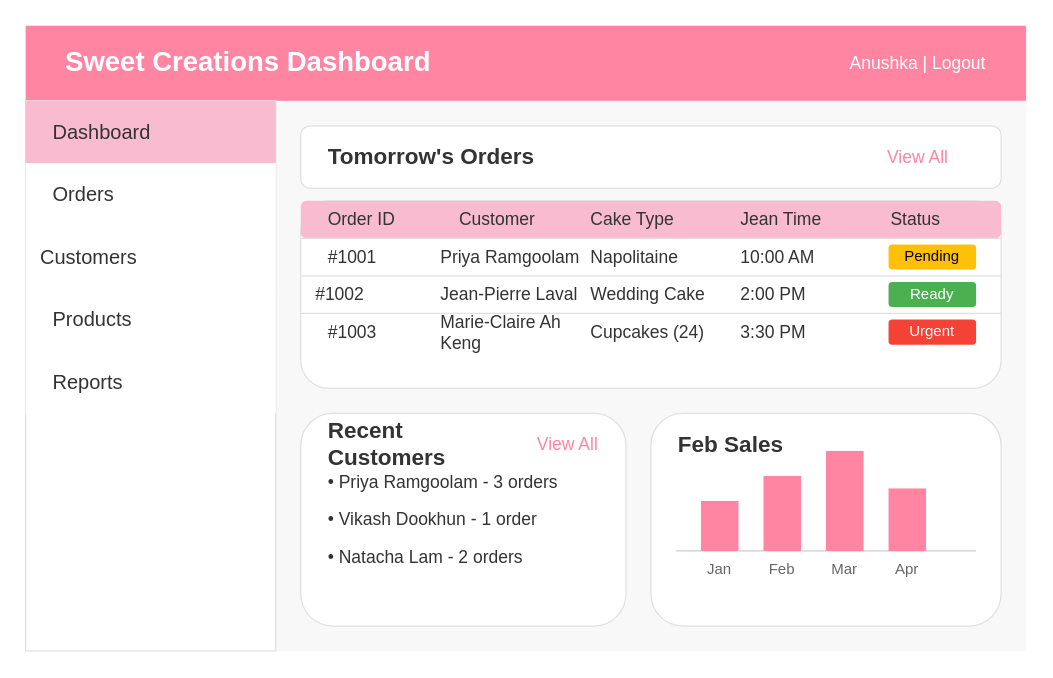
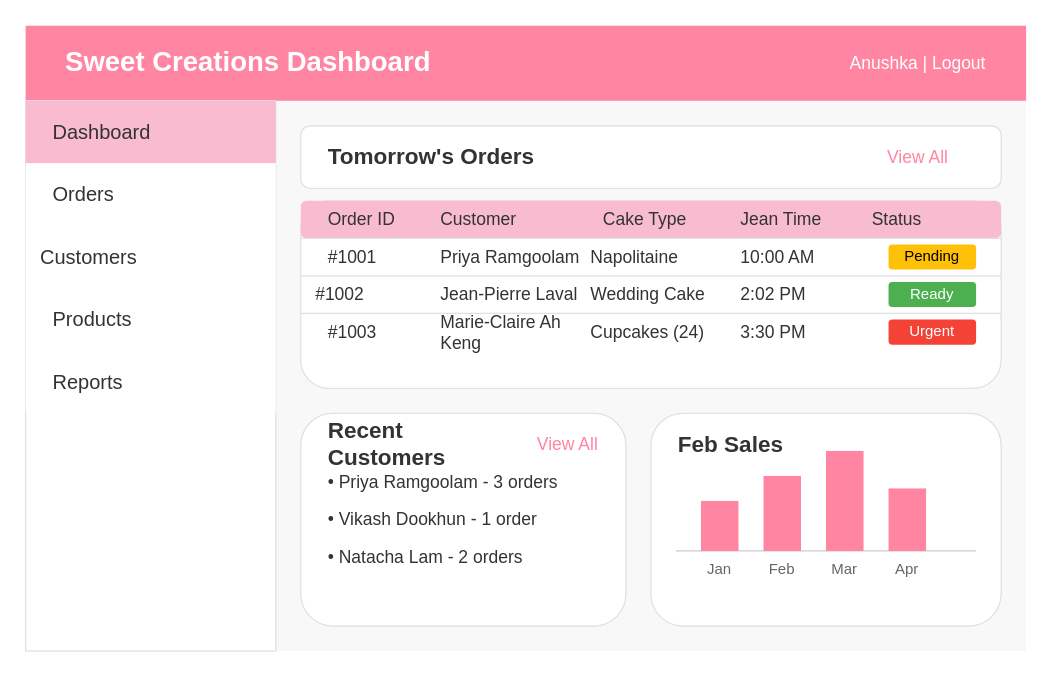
node "Customer": moved (501, 219) -> (482, 219)
node "Cake Type": moved (632, 219) -> (644, 219)
node "Status": moved (932, 219) -> (913, 219)
node "2:00 PM": label "2:00 PM" -> "2:02 PM"
